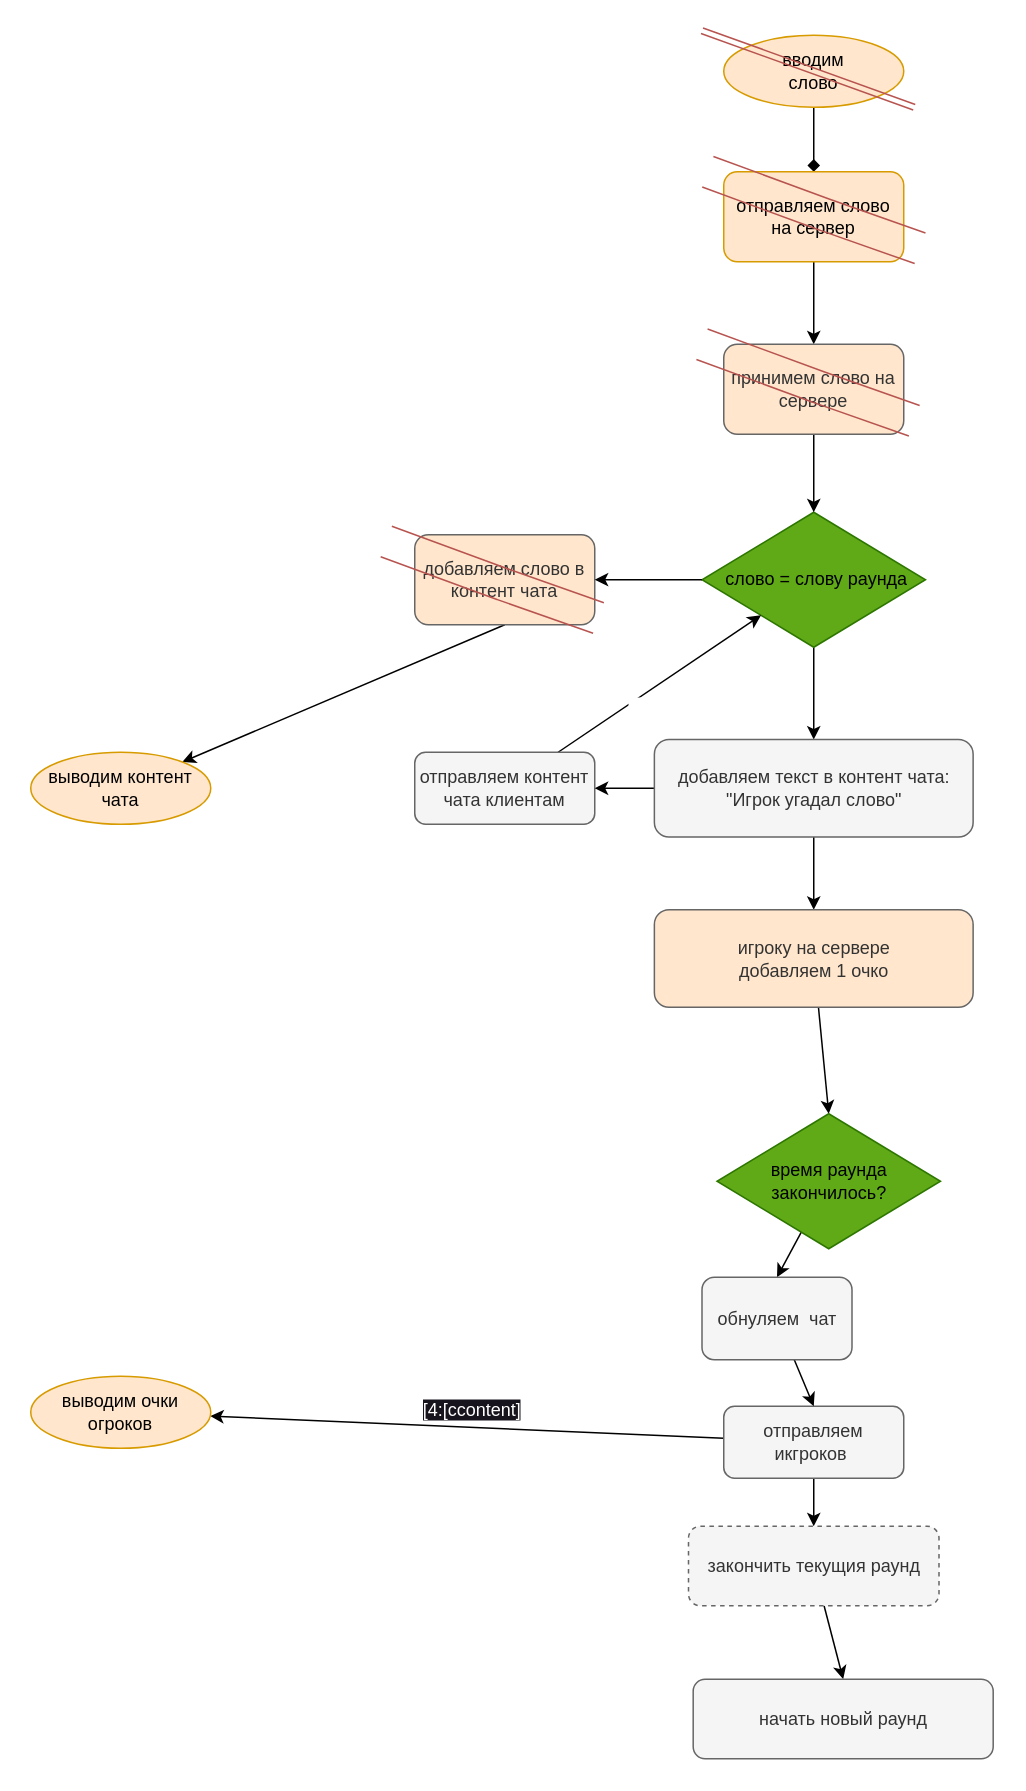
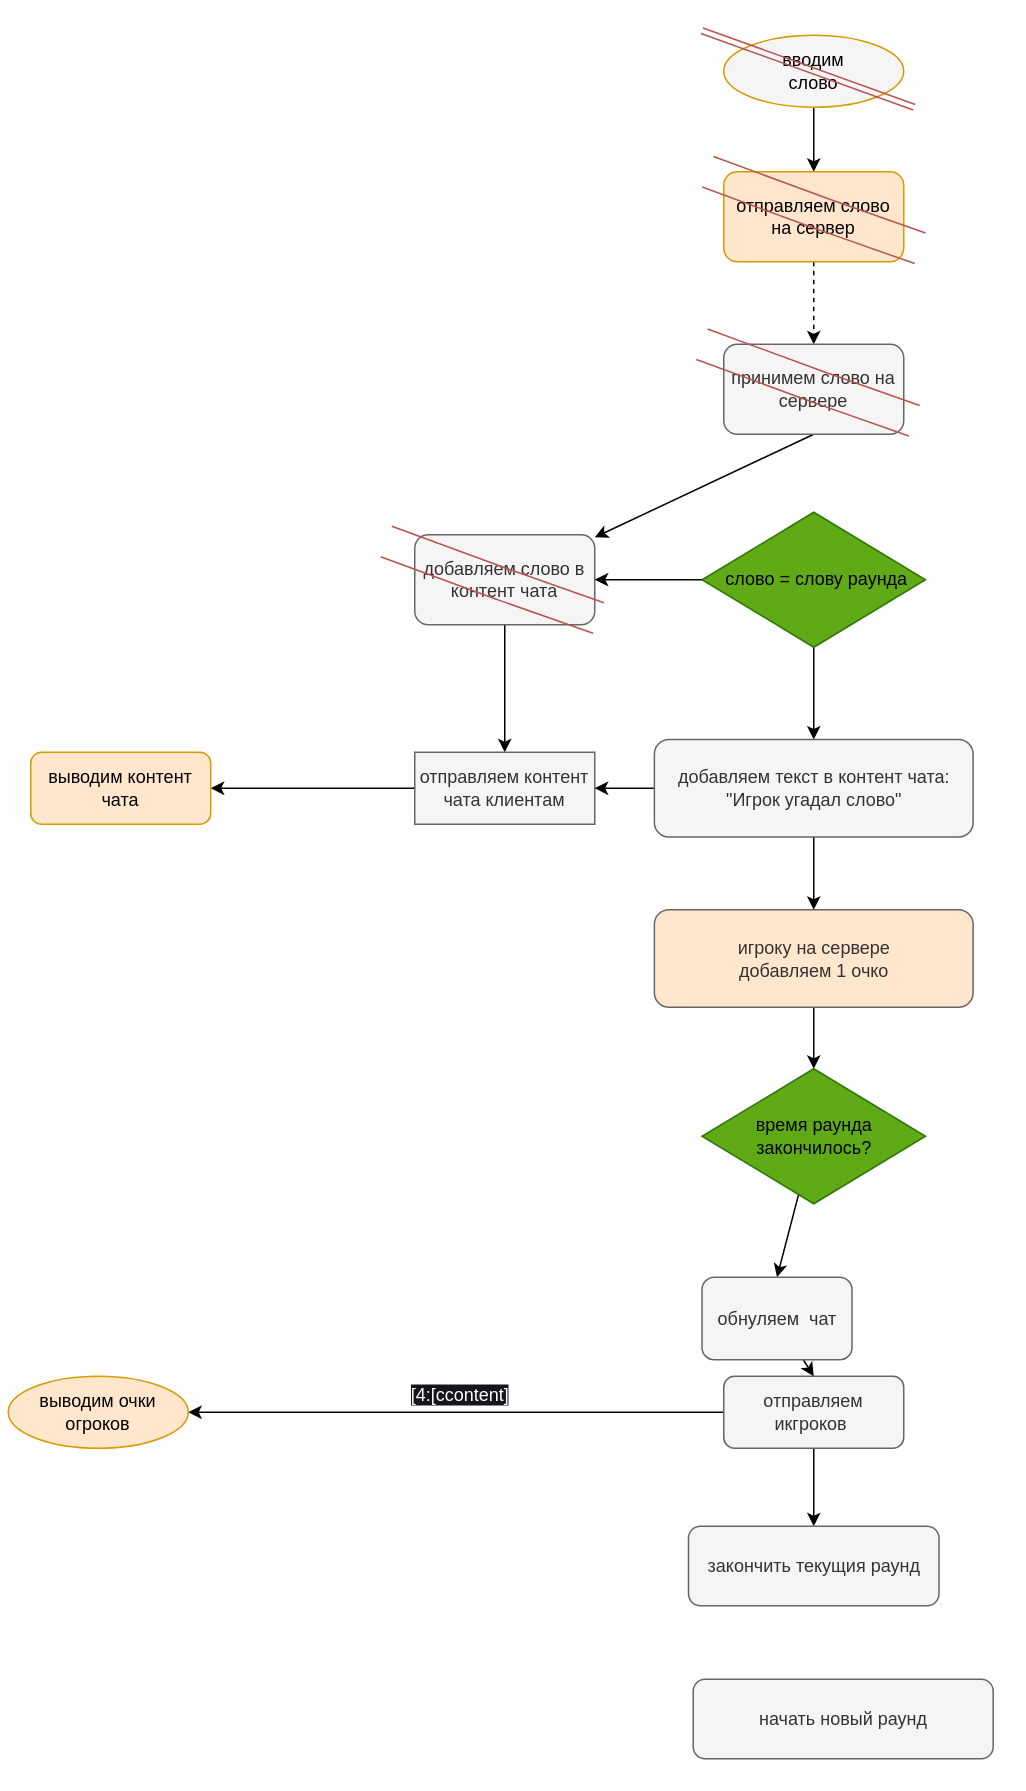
node "вводим слово": fillcolor #ffe6cc -> #f5f5f5
edge "вводим слово" -> "отправляем слово на сервер": arrowhead diamond -> classic
edge "отправляем слово на сервер" -> "принимем слово на сервере": style solid -> dashed
node "принимем слово на сервере": fillcolor #ffe6cc -> #f5f5f5
edge "принимем слово на сервере" -> "слово = слову раунда": now "принимем слово на сервере" -> "добавляем слово в контент чата"
node "добавляем слово в контент чата": fillcolor #ffe6cc -> #f5f5f5
edge "отправляем контент чата клиентам" -> "слово = слову раунда": now "отправляем контент чата клиентам" -> "выводим контент чата"
edge "добавляем слово в контент чата" -> "выводим контент чата": now "добавляем слово в контент чата" -> "отправляем контент чата клиентам"
node "выводим контент чата": shape ellipse -> rounded rectangle
node "отправляем контент чата клиентам": shape rounded rectangle -> rectangle
node "время раунда закончилось?": moved (829, 1181) -> (814, 1136)
node "выводим очки огроков": moved (121, 1412) -> (98, 1412)
node "отправляем икгроков": moved (814, 1442) -> (814, 1412)
node "закончить текущия раунд": style dashed -> solid
edge "закончить текущия раунд" -> "начать новый раунд": removed
